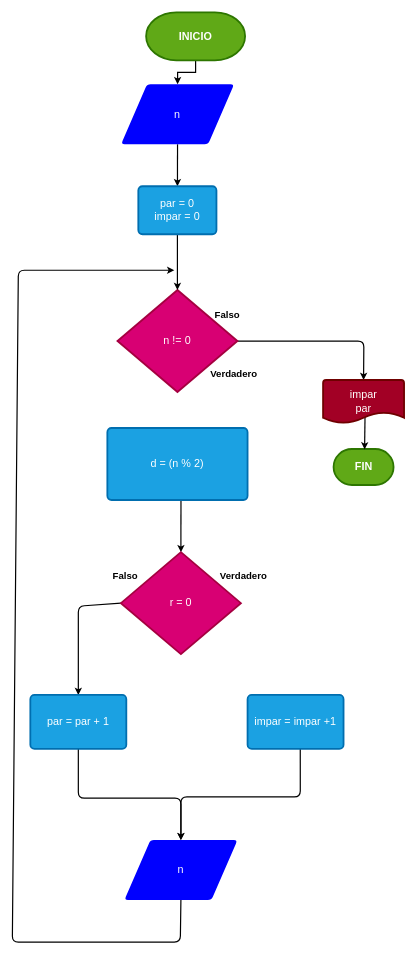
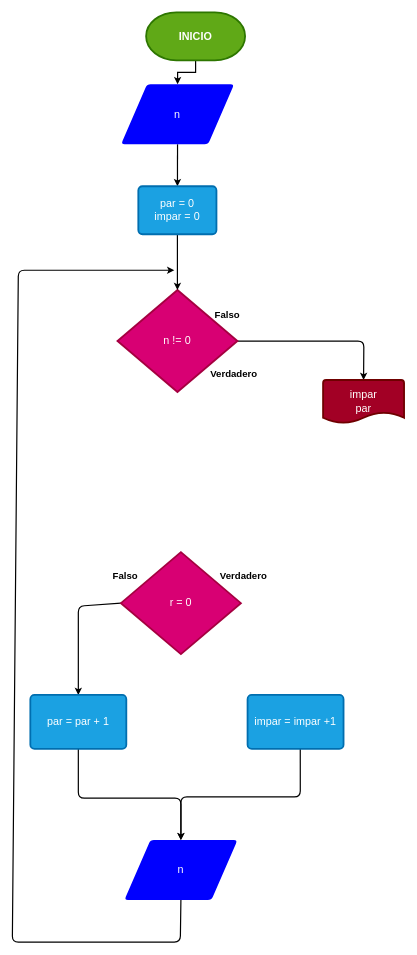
edge "impar par" -> "FIN": removed
node "d = (n % 2)": removed
node "FIN": removed
edge "d = (n % 2)" -> "r = 0": removed
